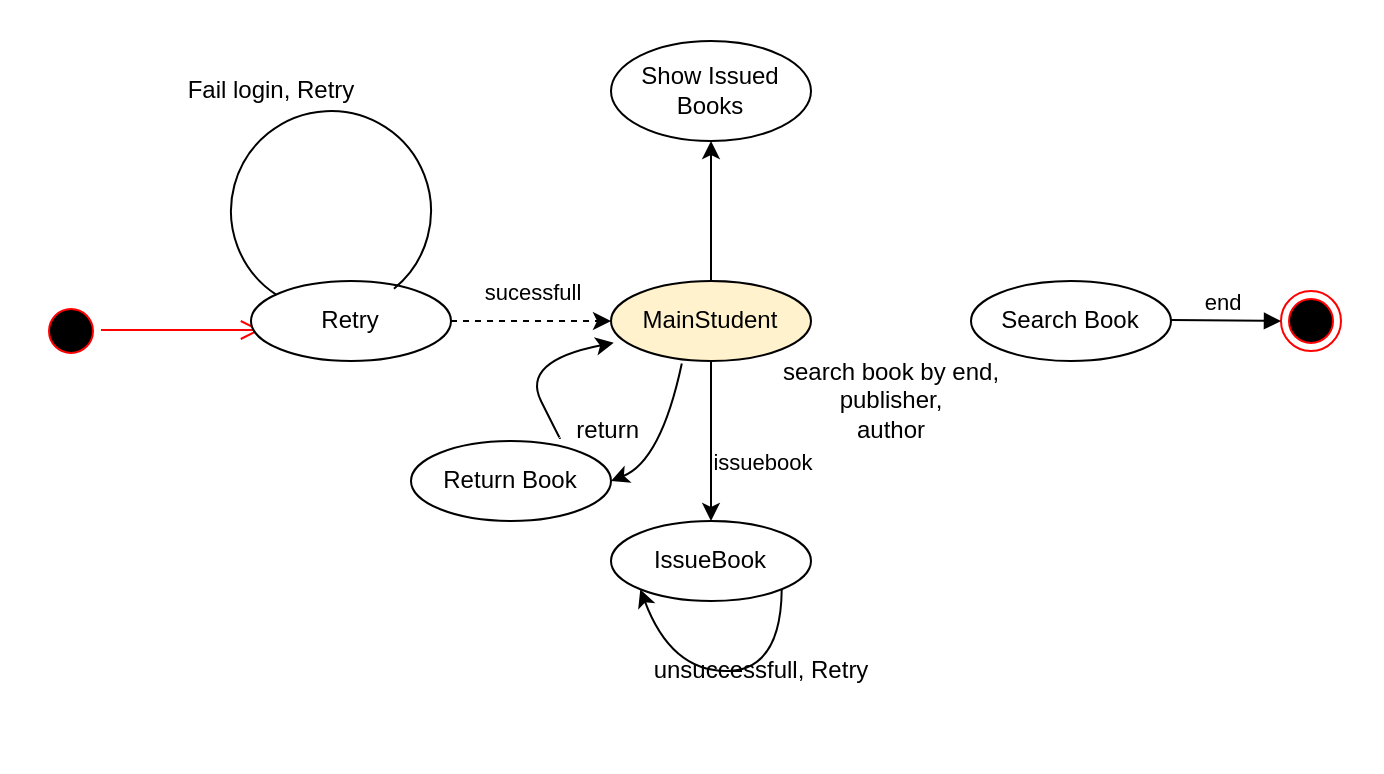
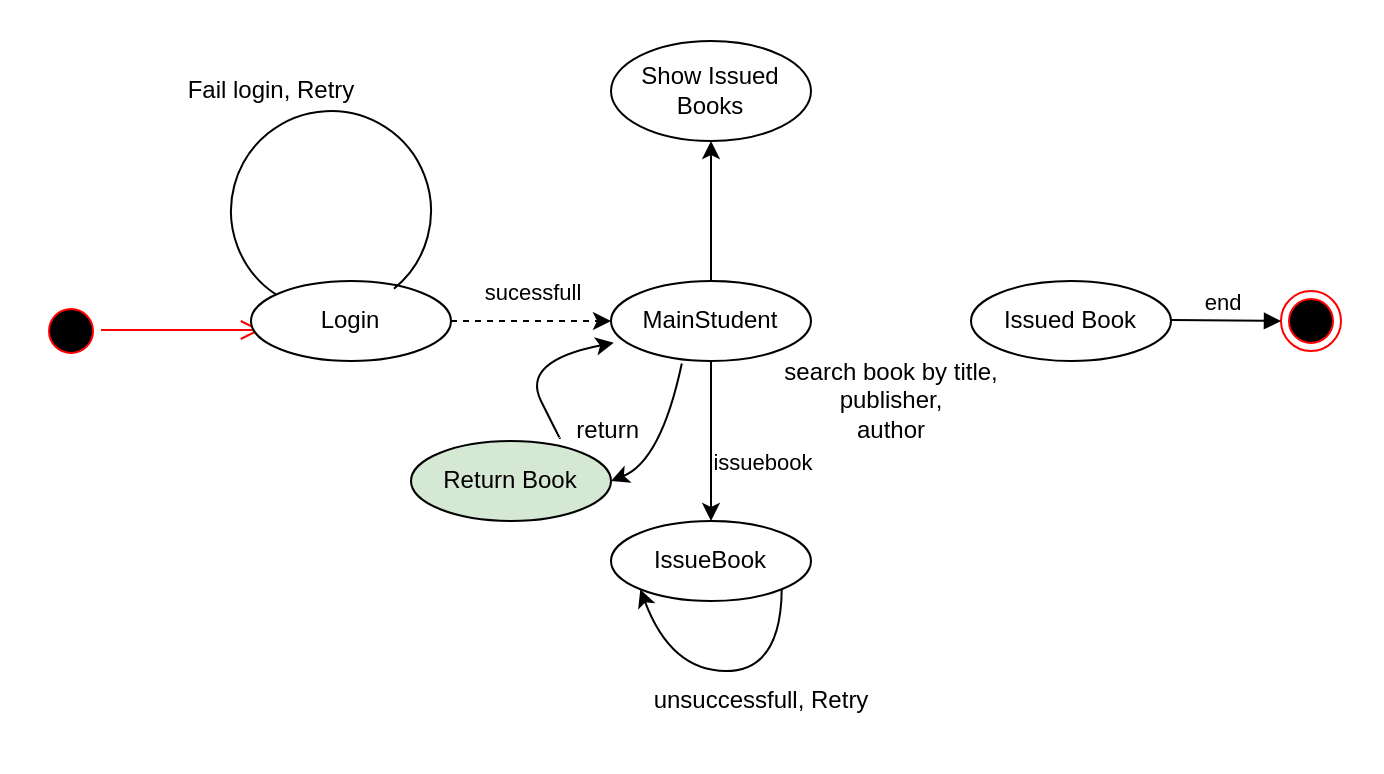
node "Retry": label "Retry" -> "Login"
node "MainStudent": fillcolor #fff2cc -> #ffffff
node "Search Book": label "Search Book" -> "Issued Book"
node "search book by end, publisher, author": label "search book by end, publisher, author" -> "search book by title, publisher, author"
node "Return Book": fillcolor #ffffff -> #d5e8d4
node "unsuccessfull, Retry": moved (761, 671) -> (761, 701)
